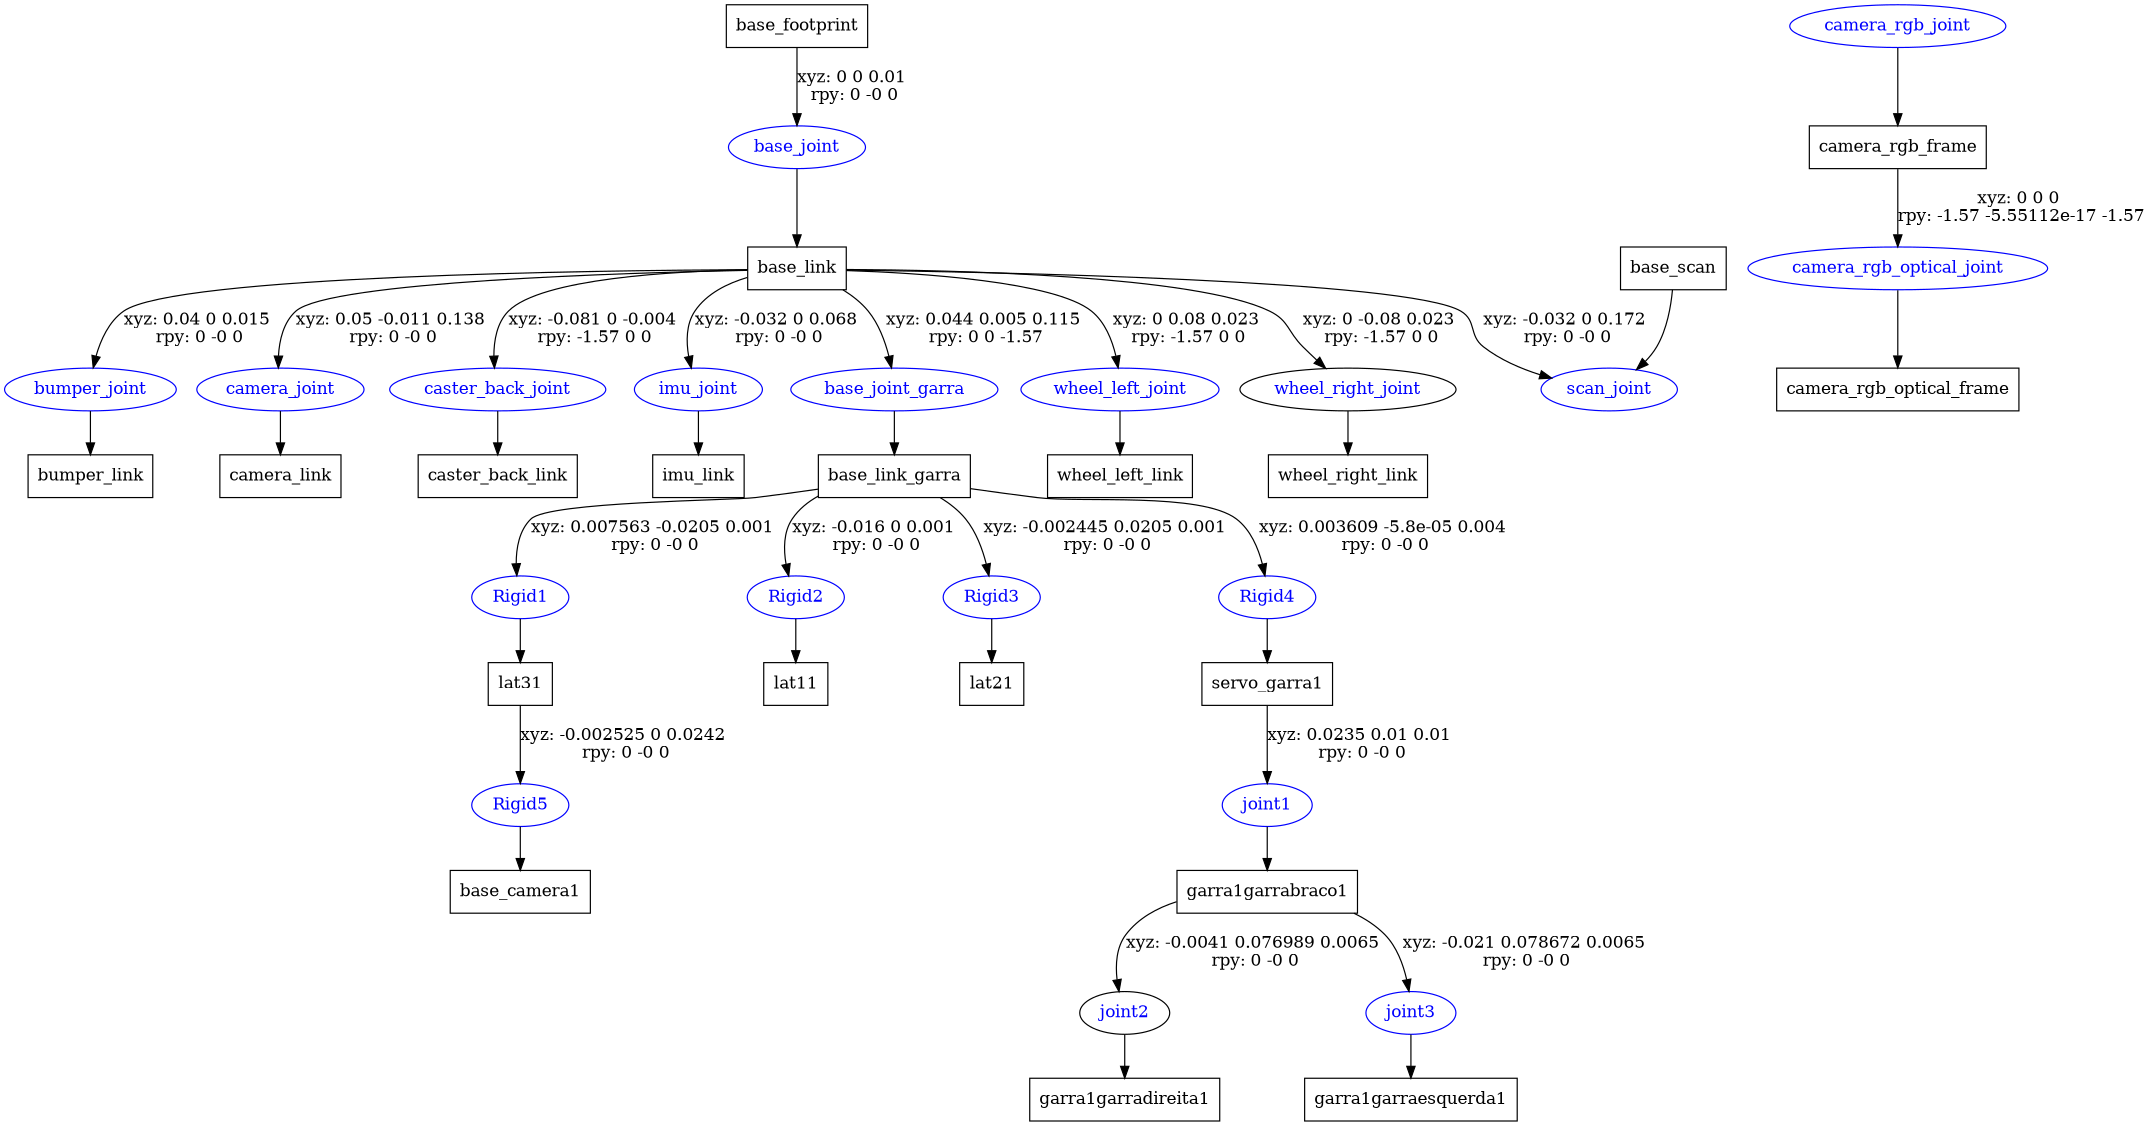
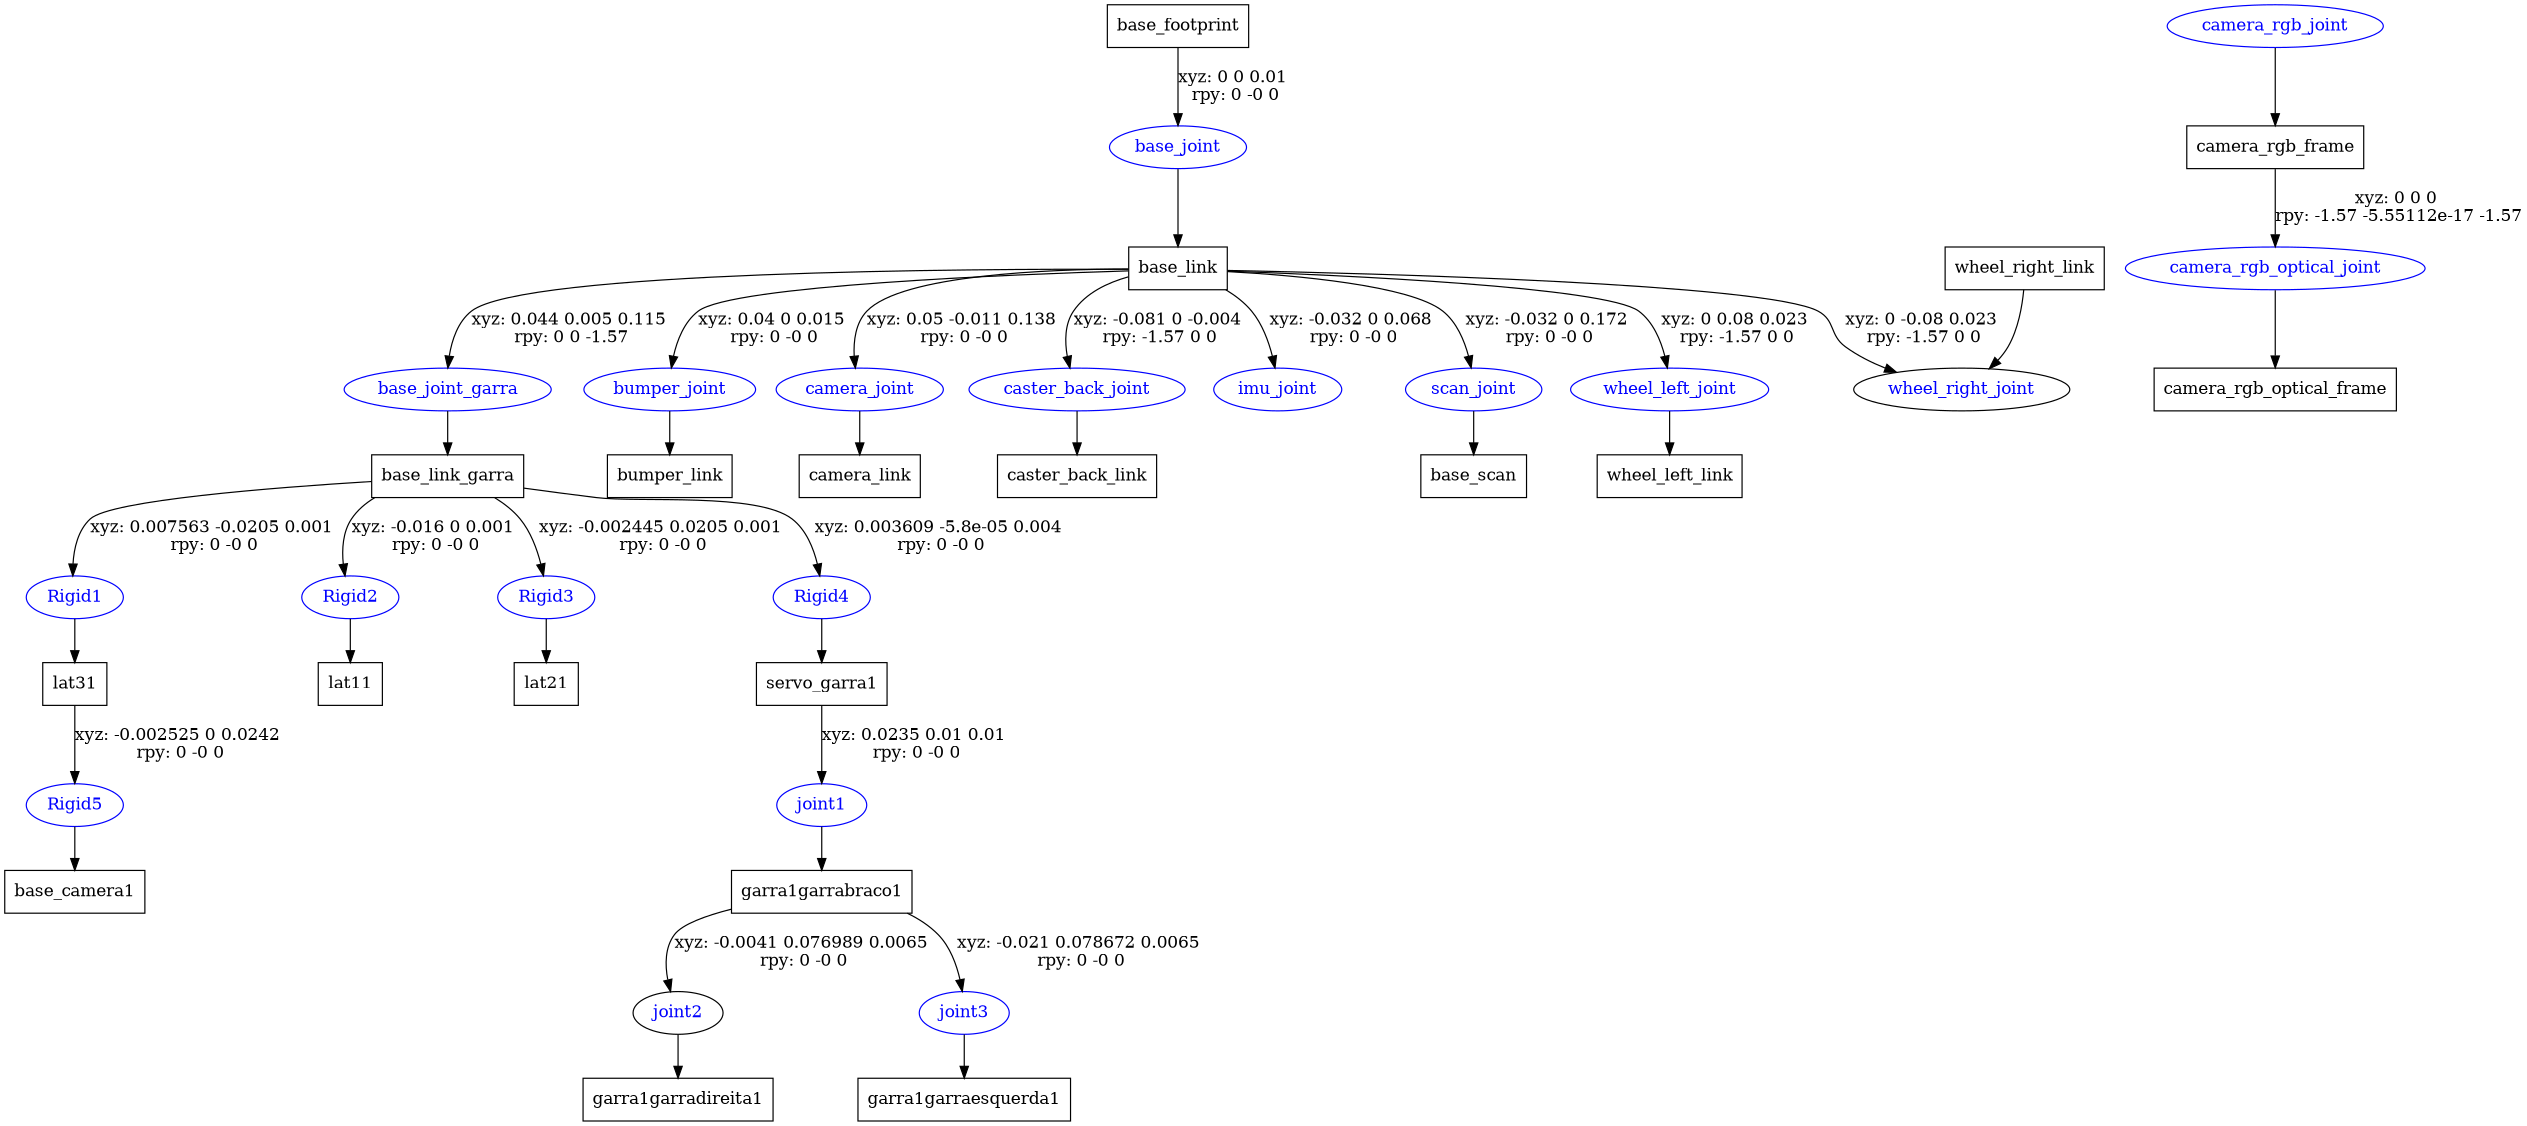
edge "base_scan" -> "scan_joint": reversed
edge "wheel_right_joint" -> "wheel_right_link": reversed
node "imu_link": removed
